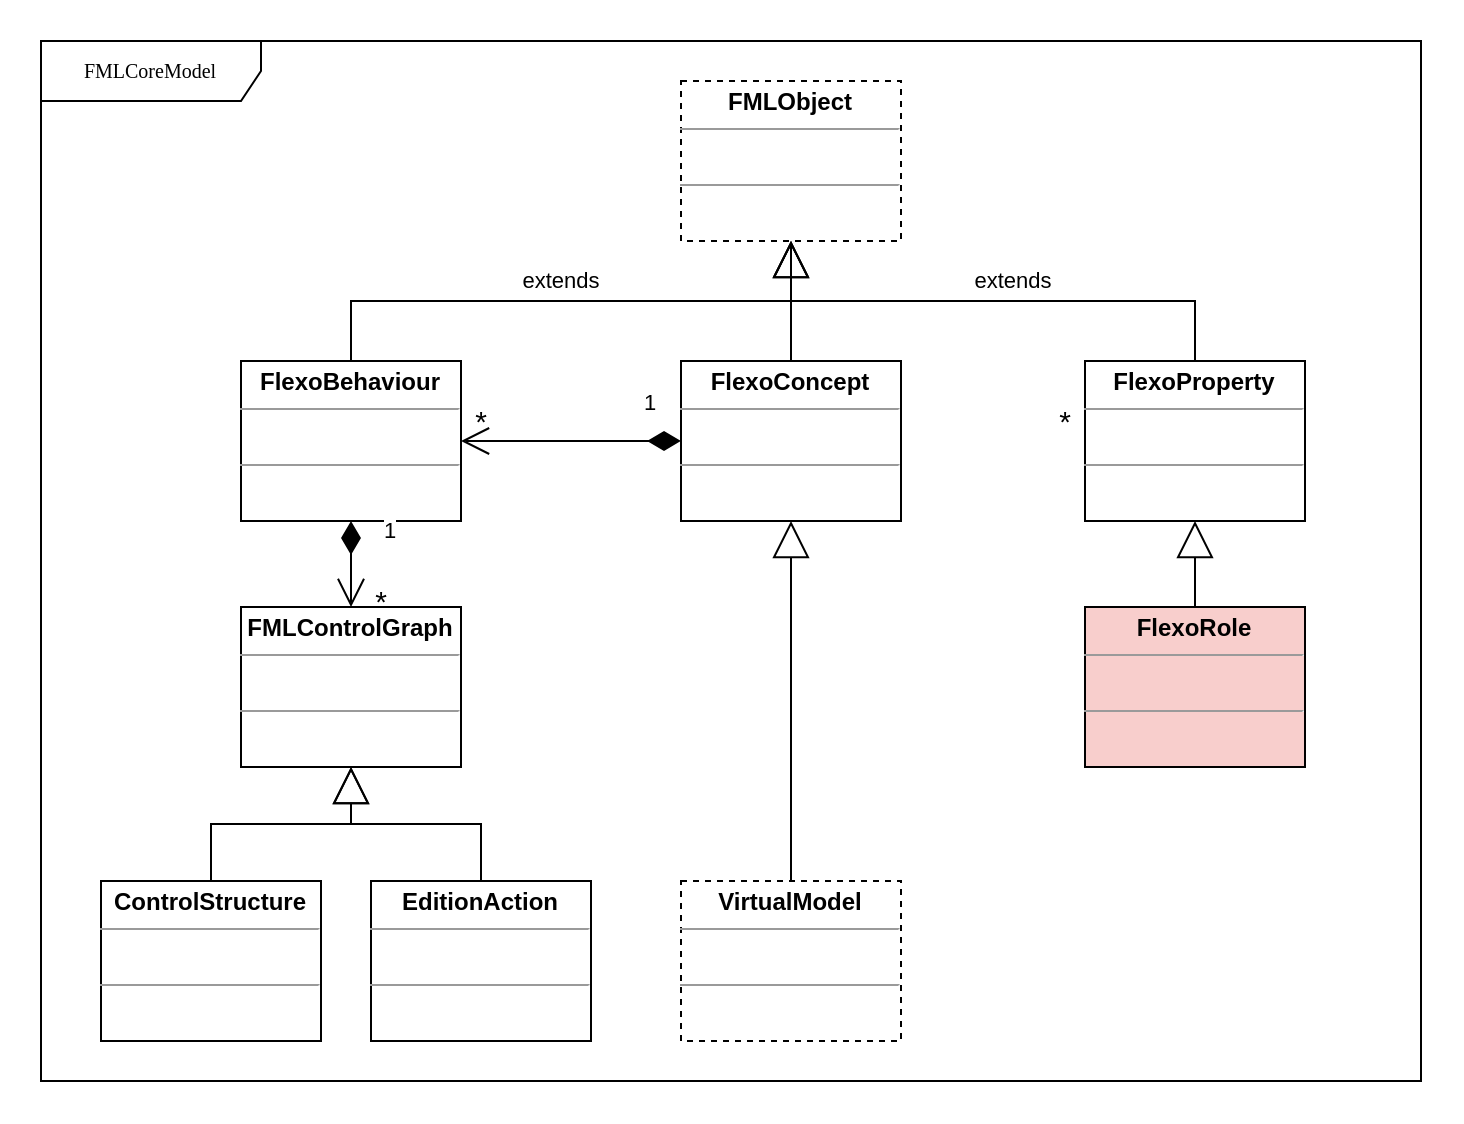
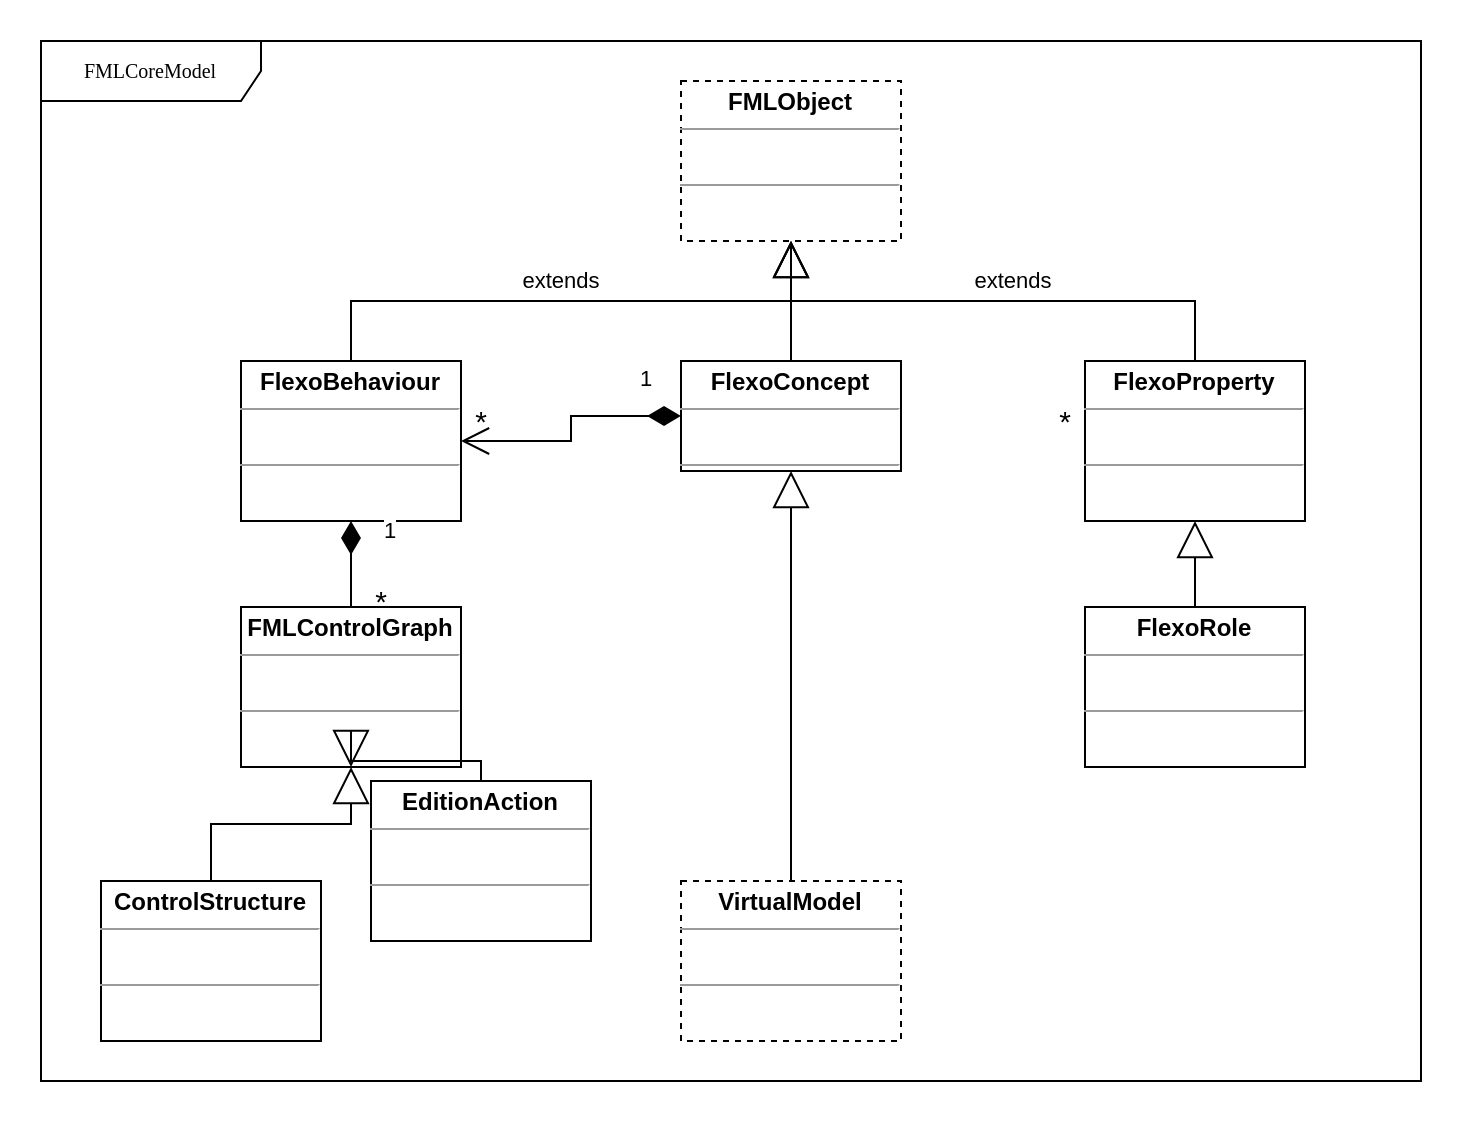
node "FlexoConcept": size 220x160 -> 220x110
edge "FlexoBehaviour" -- "FMLControlGraph": arrowhead open -> none
node "FlexoRole": fillcolor #f8cecc -> #ffffff
node "EditionAction": moved (481, 961) -> (481, 861)
